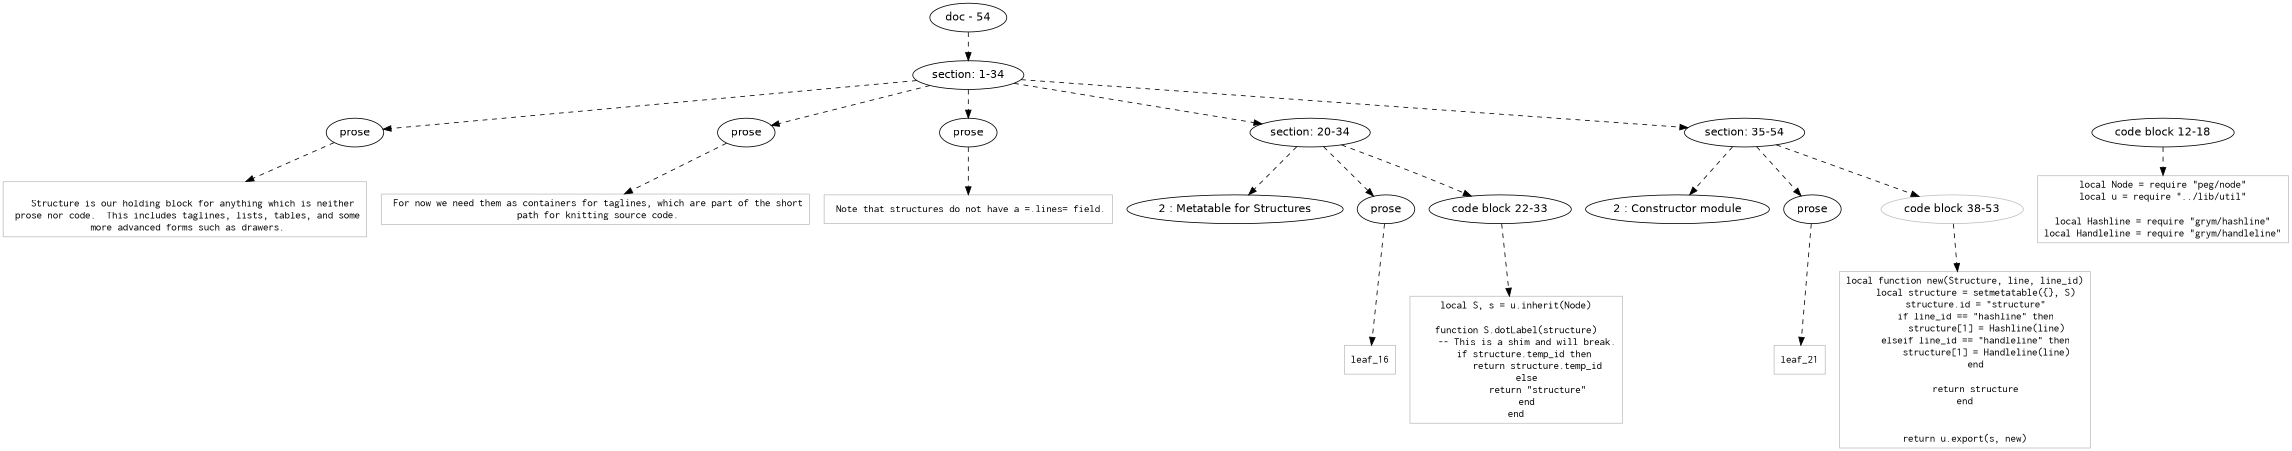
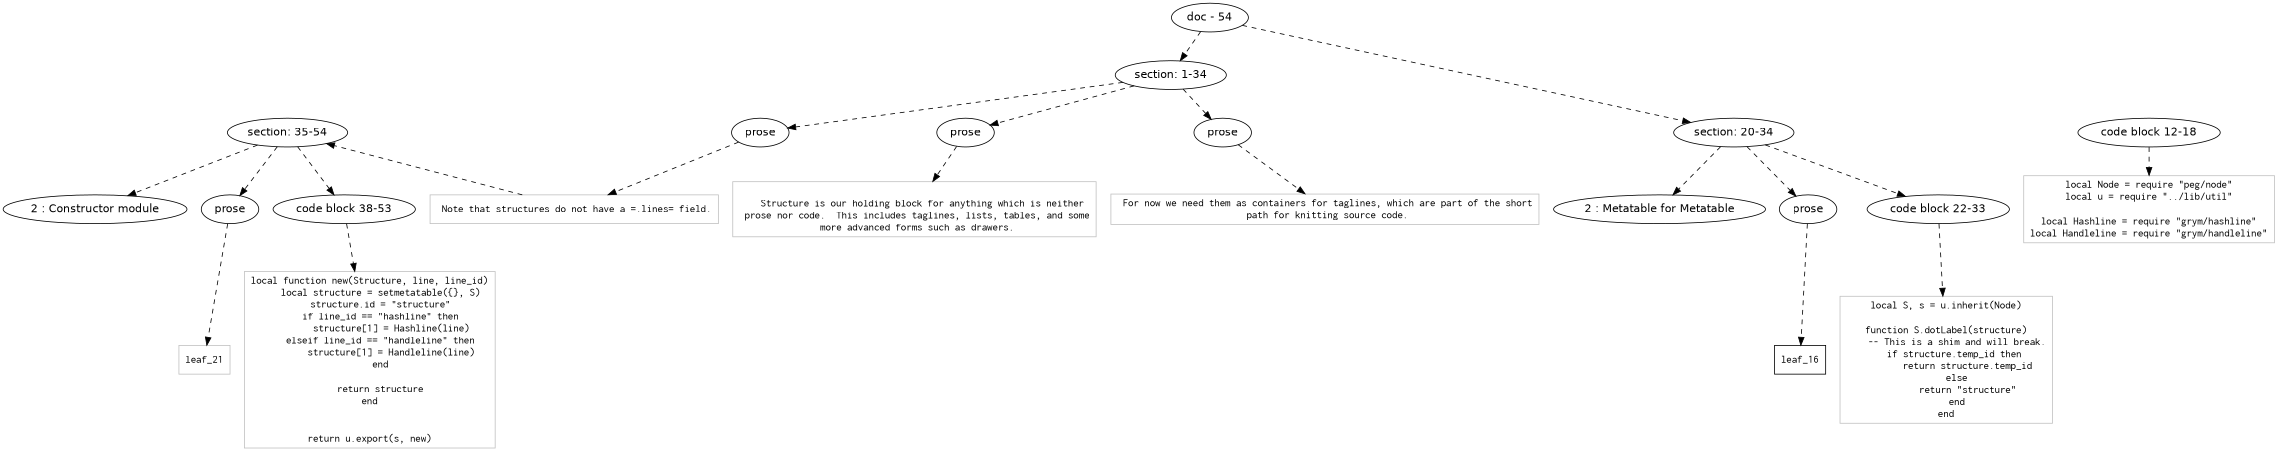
edge "section: 1-34" -> "section: 20-34": now "doc - 54" -> "section: 20-34"
edge "section: 1-34" -> "section: 35-54": now "Note that structures do not have a =.lines= field." -> "section: 35-54"
node "2 : Metatable for Structures": label "2 : Metatable for Structures" -> "2 : Metatable for Metatable"
node "code block 38-53": color Gray -> black
node "leaf_16": color Gray -> black
